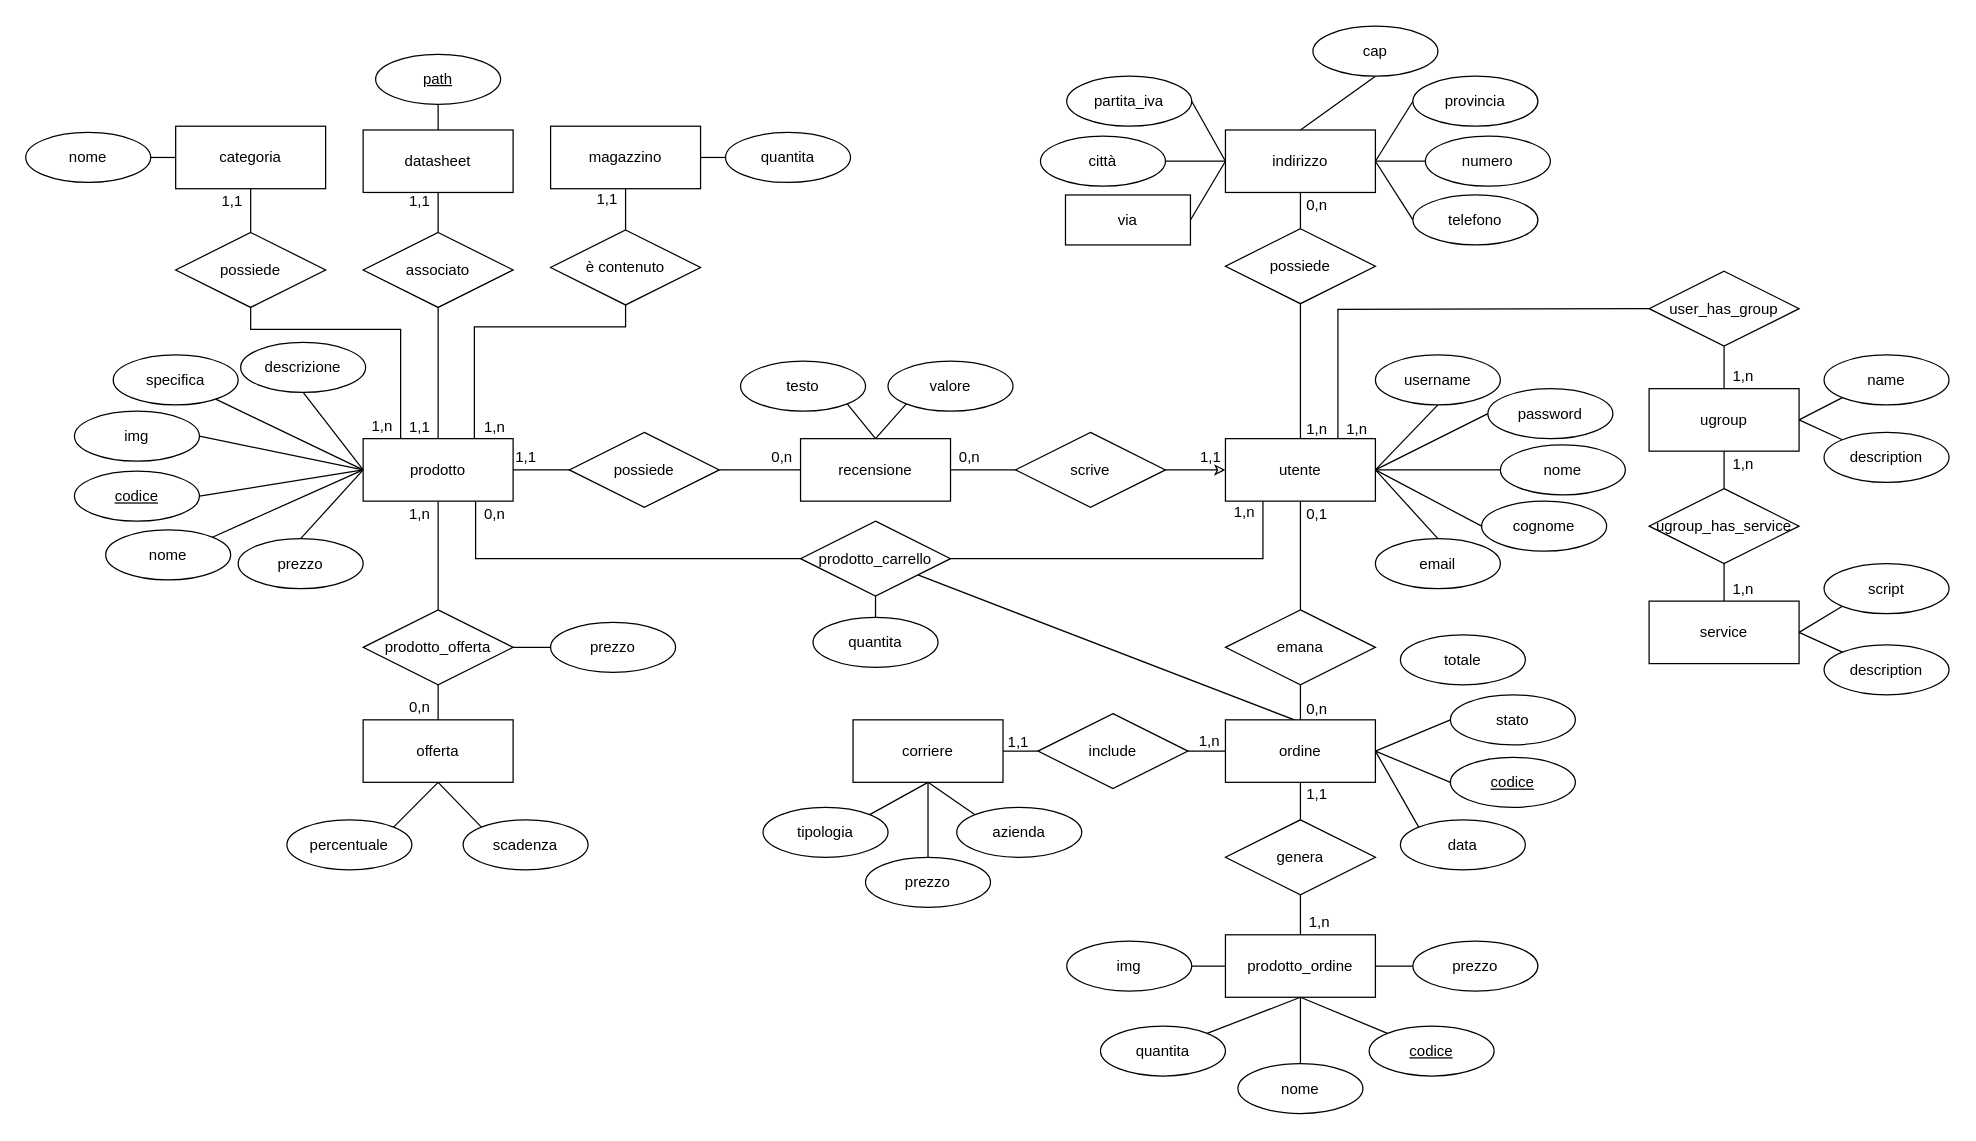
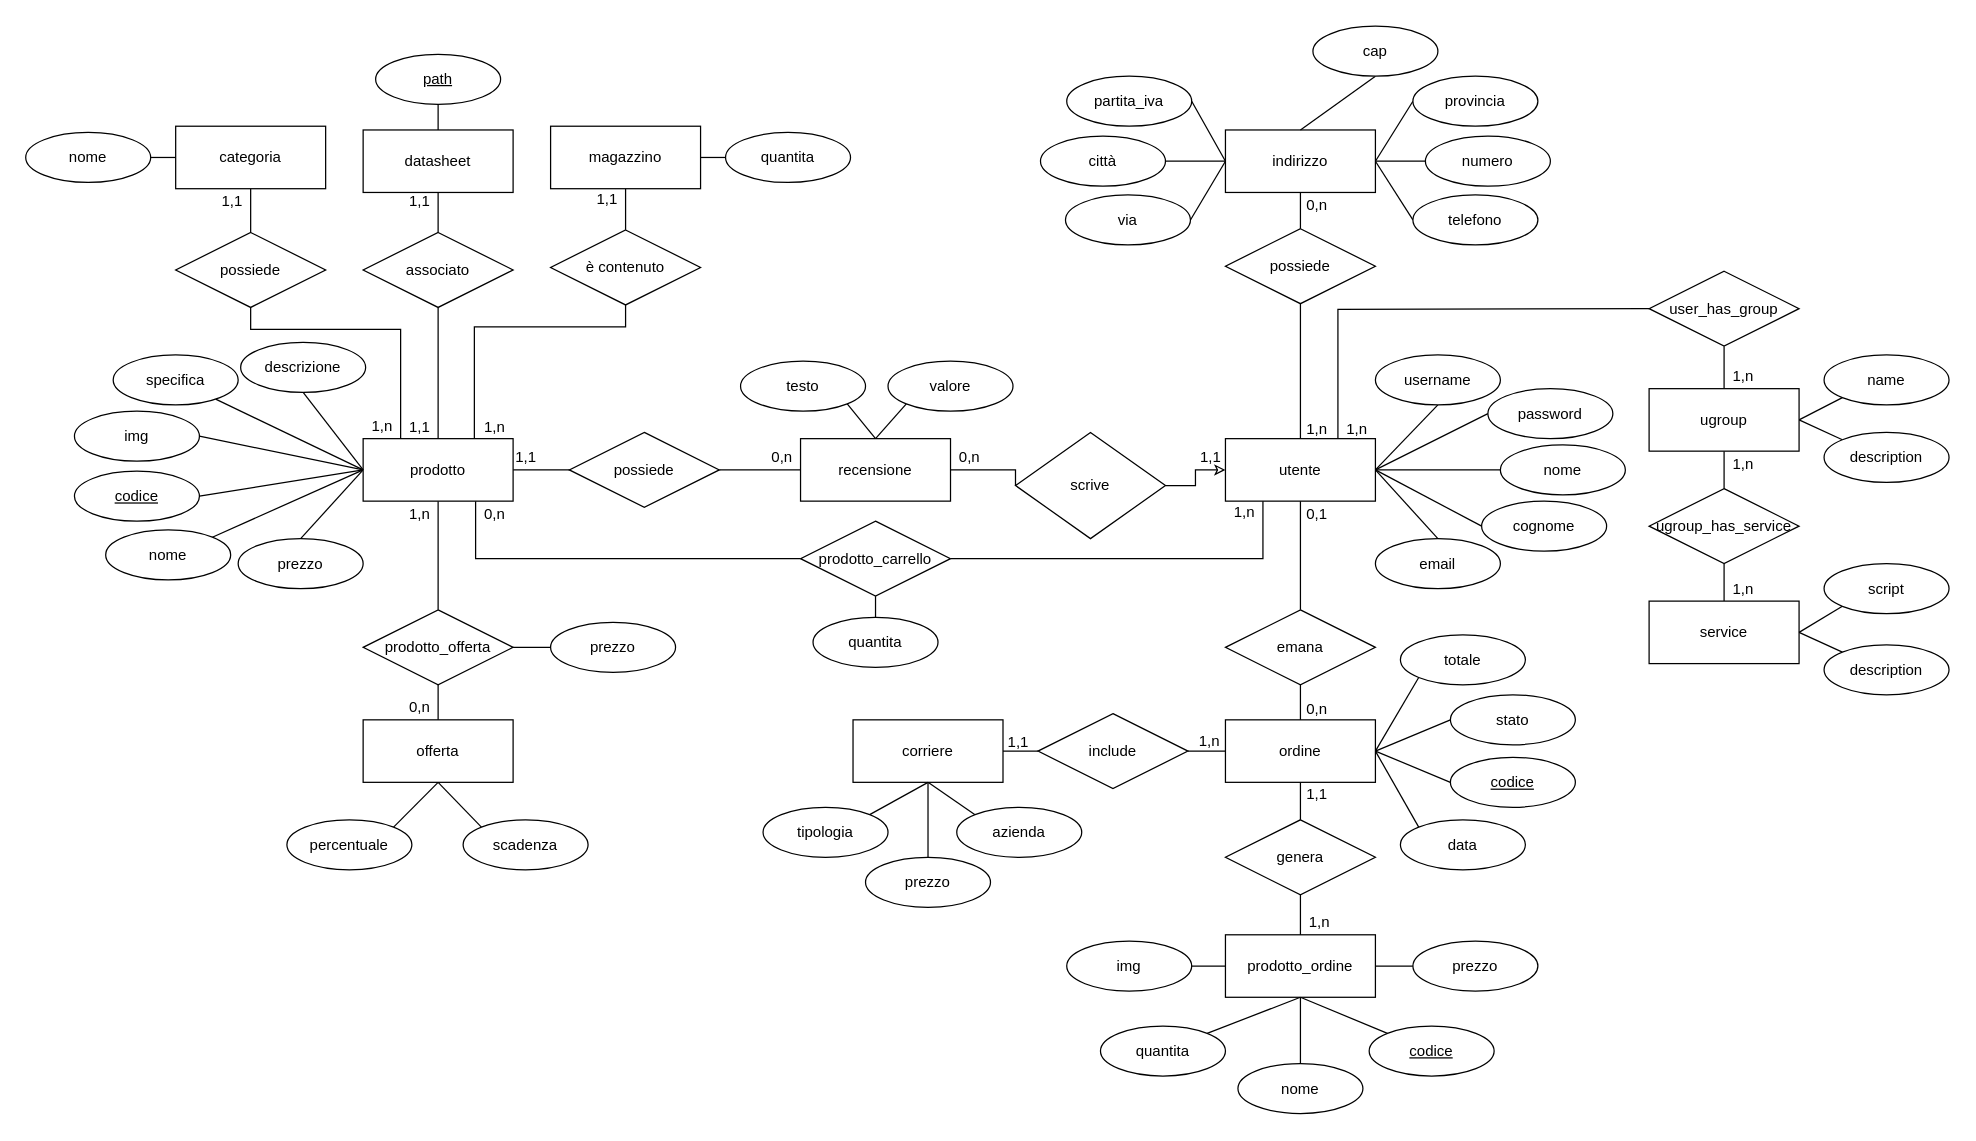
node "via": shape rectangle -> ellipse
node "scrive": size 150x75 -> 150x106
edge "prodotto_carrello" -- "ordine": now "totale" -- "ordine"
